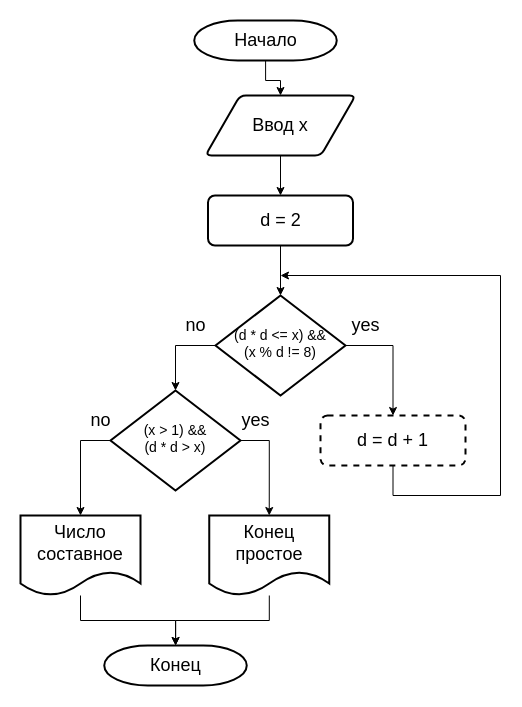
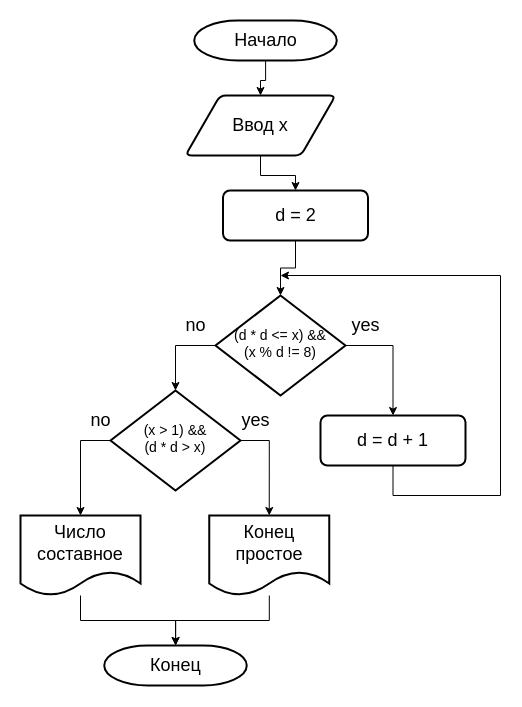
node "Ввод x": moved (281, 126) -> (261, 126)
node "d = 2": moved (281, 221) -> (296, 216)
node "d = d + 1": style dashed -> solid
